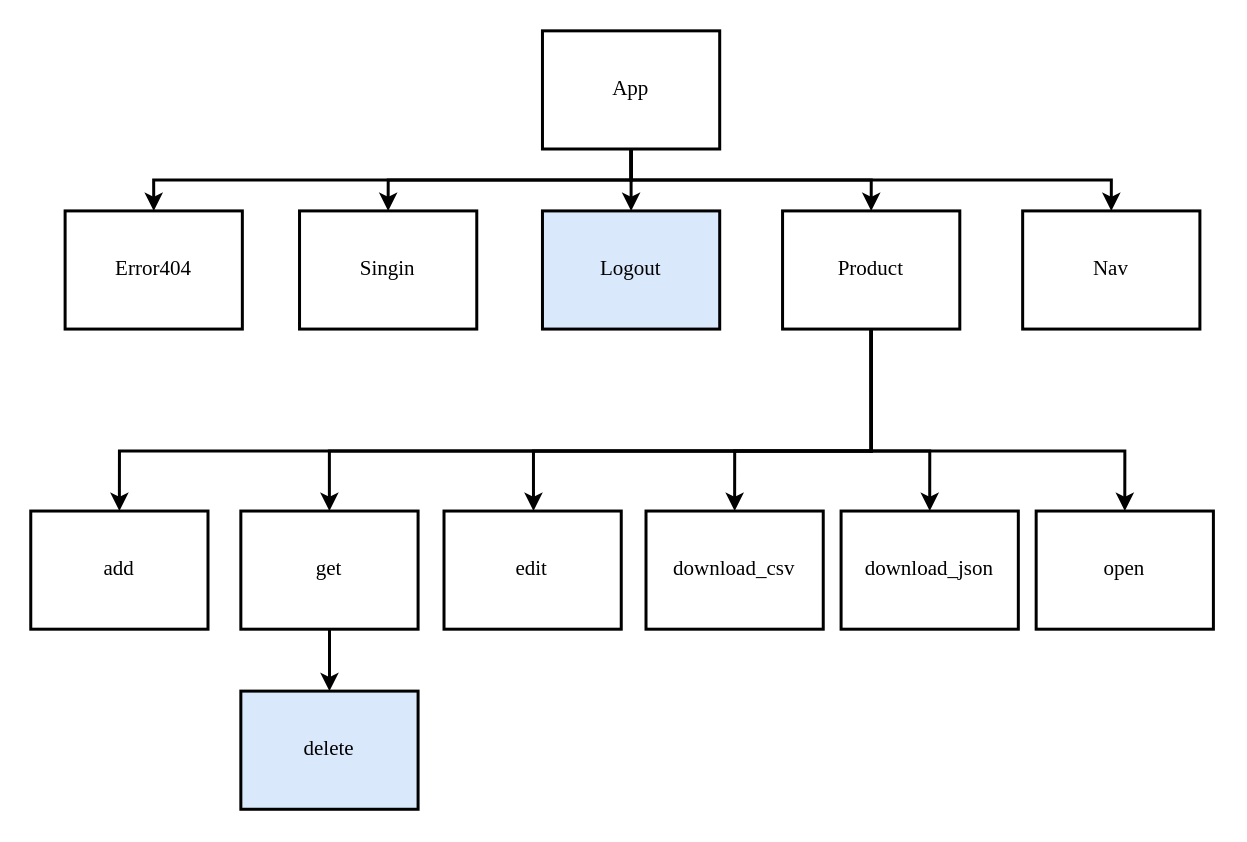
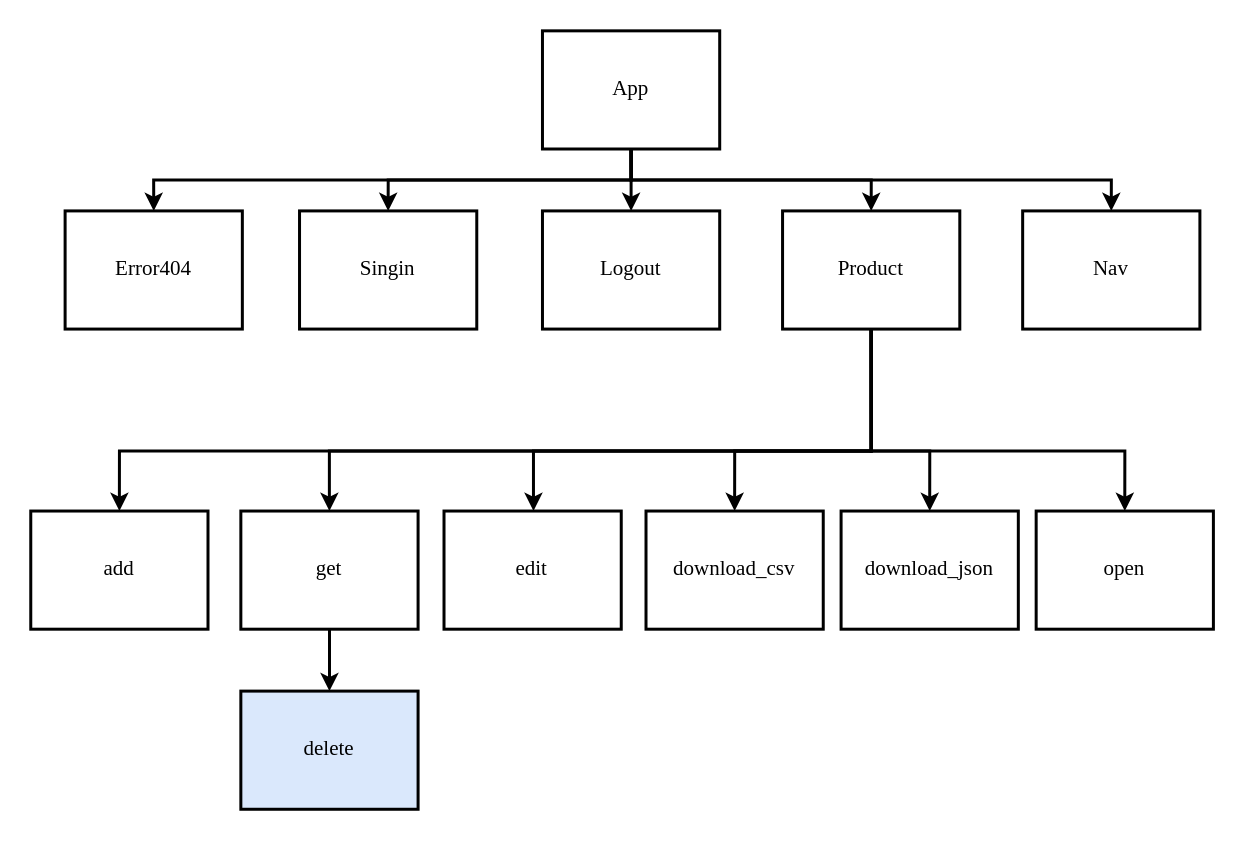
node "Logout": fillcolor #dae8fc -> #ffffff
